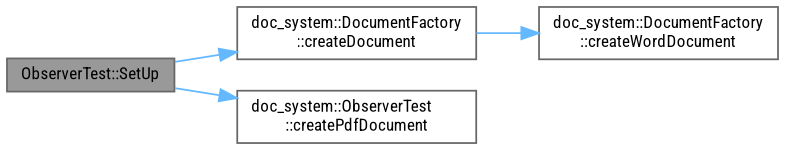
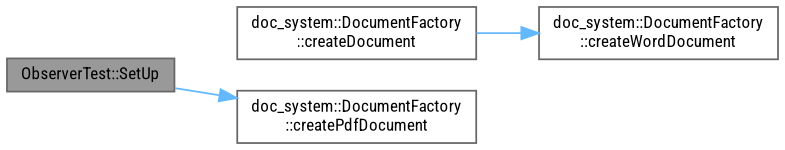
edge "ObserverTest::SetUp" -> "doc_system::DocumentFactory ::createDocument": removed
node "doc_system::ObserverTest ::createPdfDocument": label "doc_system::ObserverTest ::createPdfDocument" -> "doc_system::DocumentFactory ::createPdfDocument"
